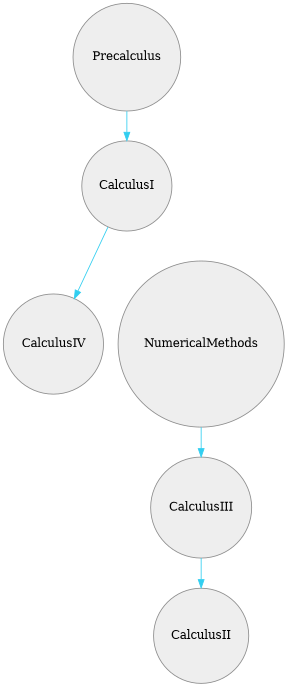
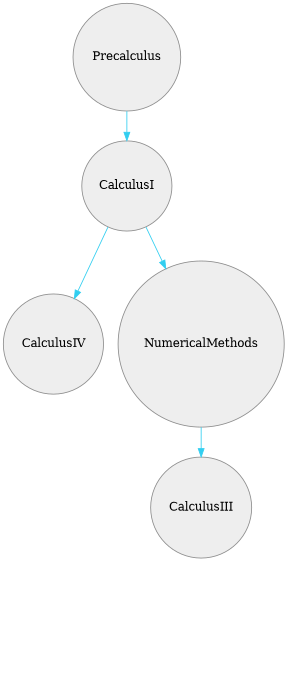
edge "CalculusI" -> "NumericalMethods": added
node "CalculusII": removed
